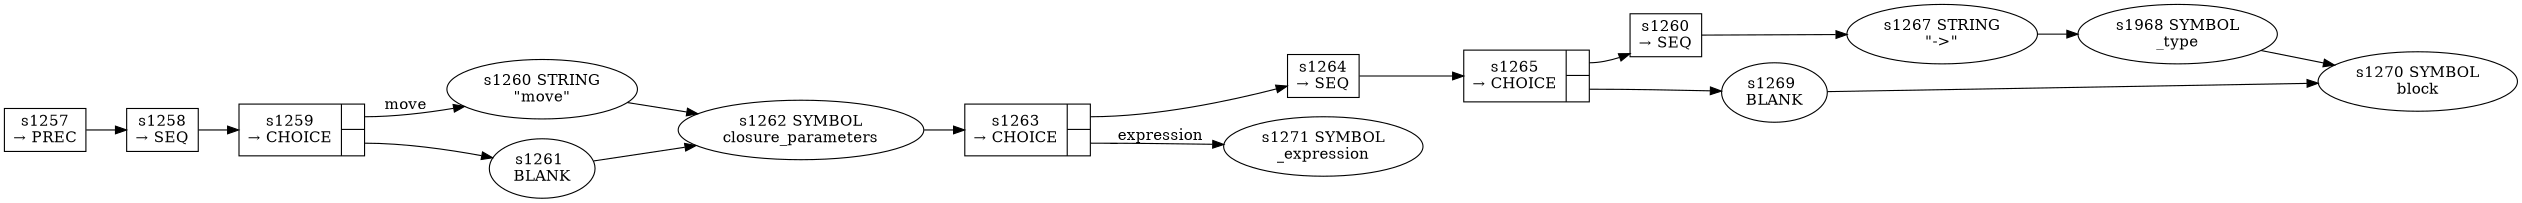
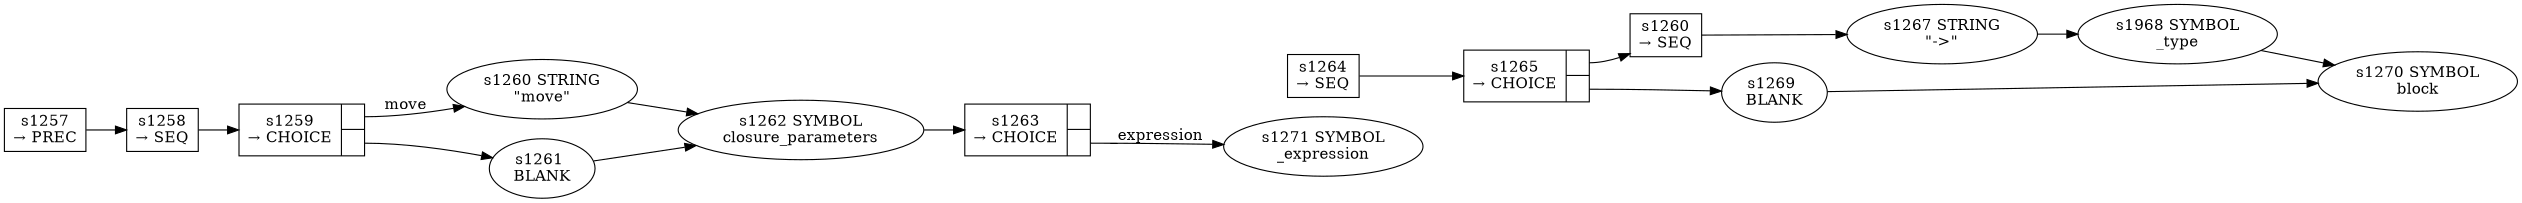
edge "s1263" -> "s1264 → SEQ": removed
